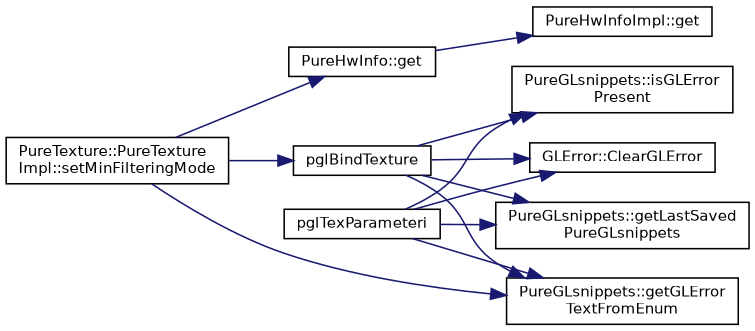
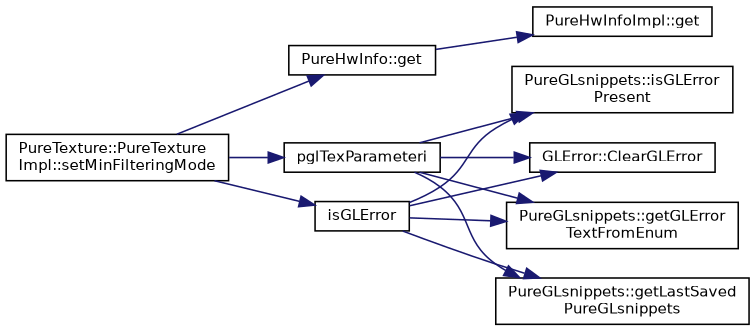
node "pglBindTexture": label "pglBindTexture" -> "isGLError"
edge "PureTexture::PureTexture Impl::setMinFilteringMode" -> "PureGLsnippets::getGLError TextFromEnum": now "PureTexture::PureTexture Impl::setMinFilteringMode" -> "pglTexParameteri"
